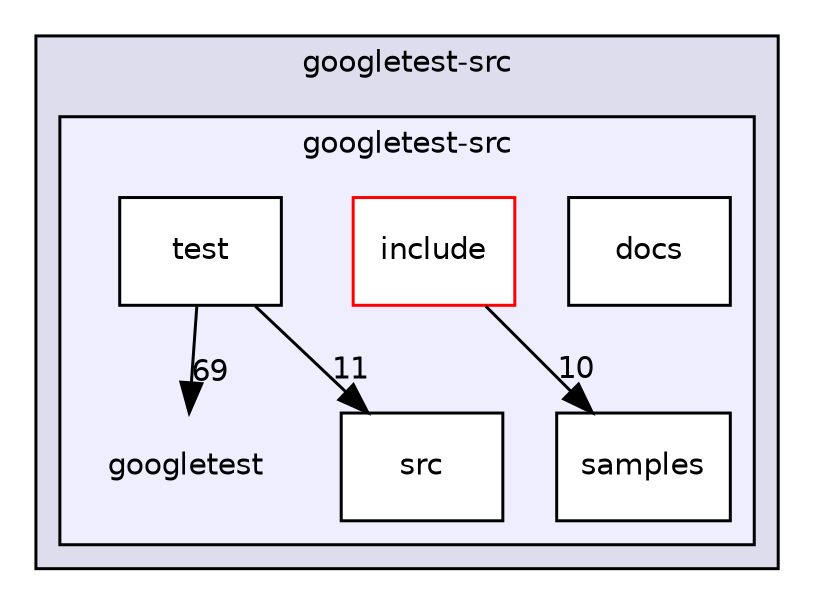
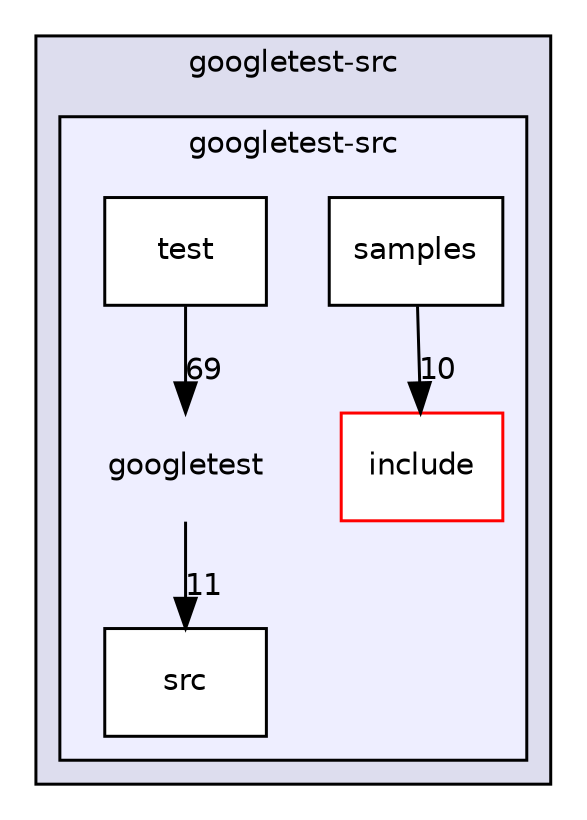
node "docs": removed
edge "test" -> "src": now "googletest" -> "src"
edge "include" -> "samples": reversed
